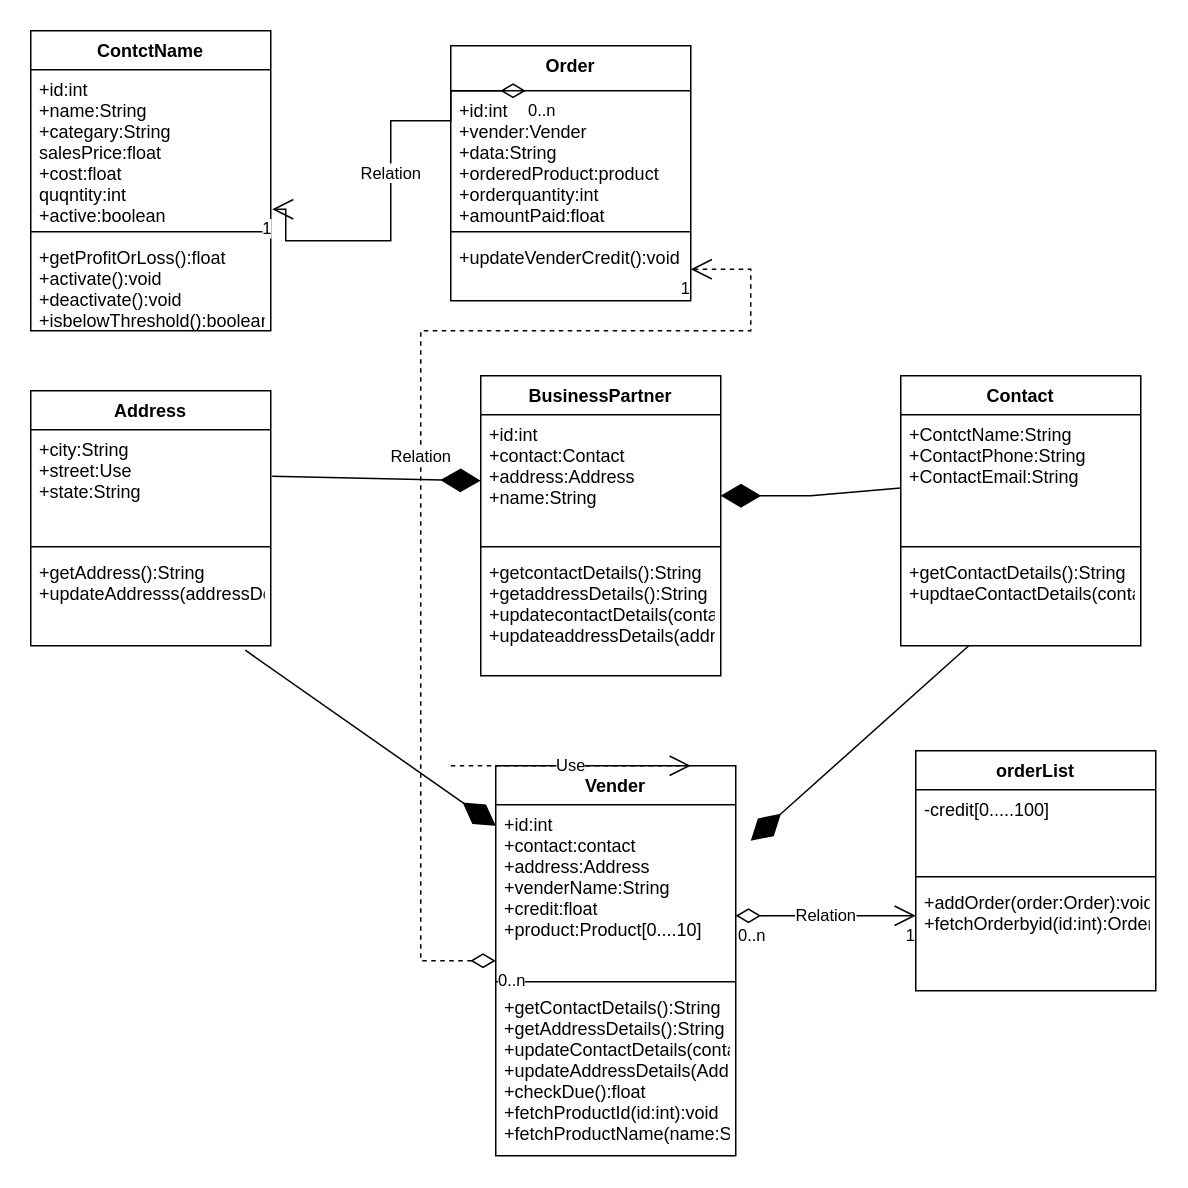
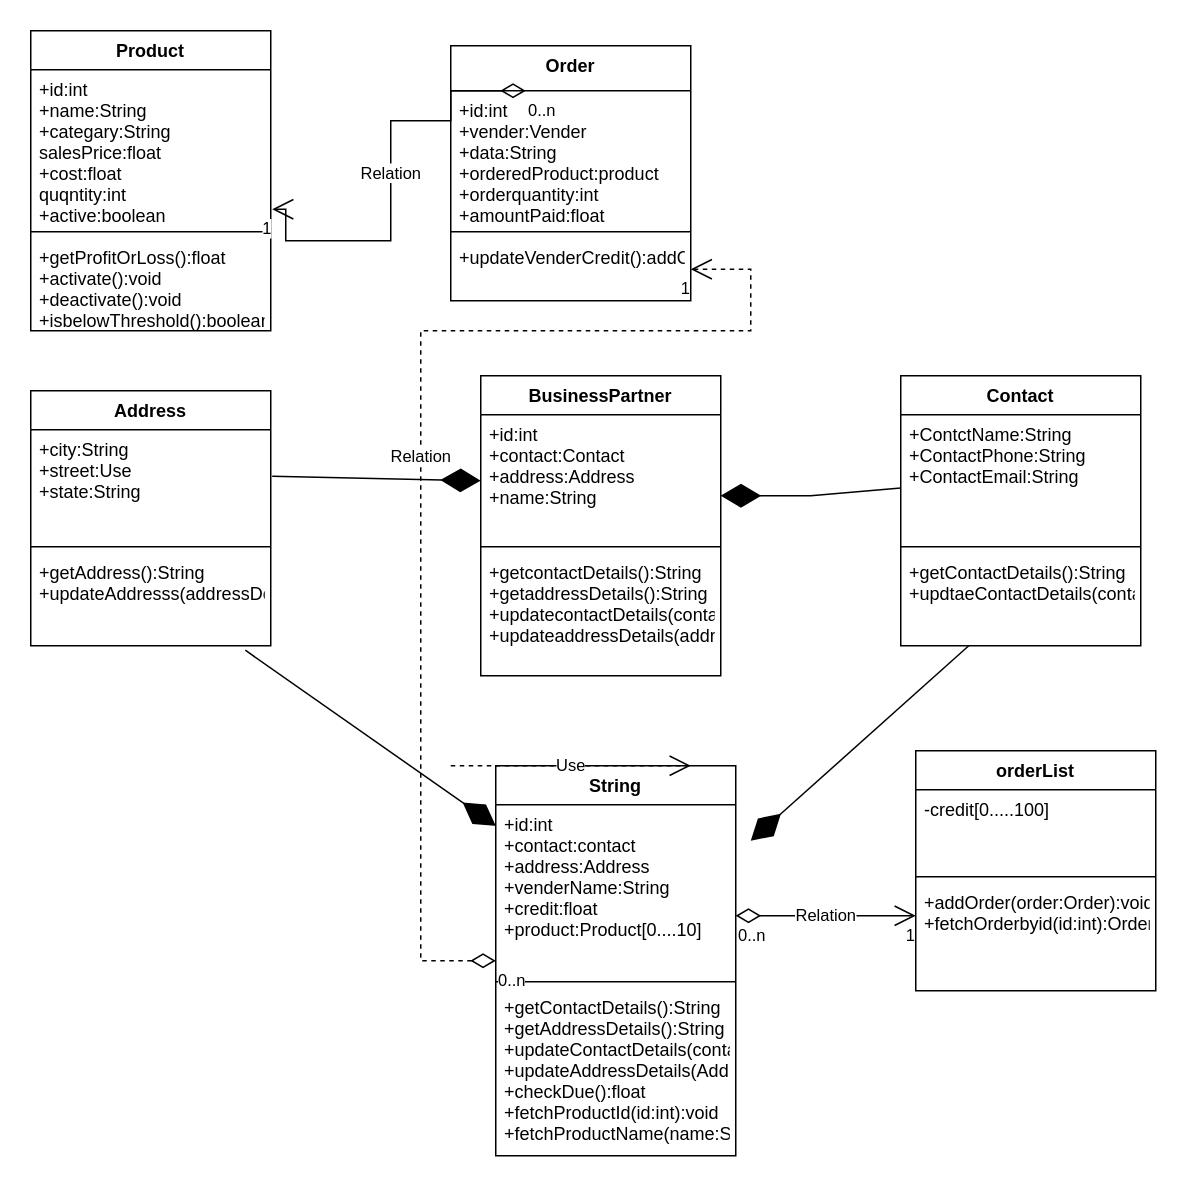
node "ContctName": label "ContctName" -> "Product"
node "+updateVenderCredit():void": label "+updateVenderCredit():void" -> "+updateVenderCredit():addOrder"
node "Vender": label "Vender" -> "String"
